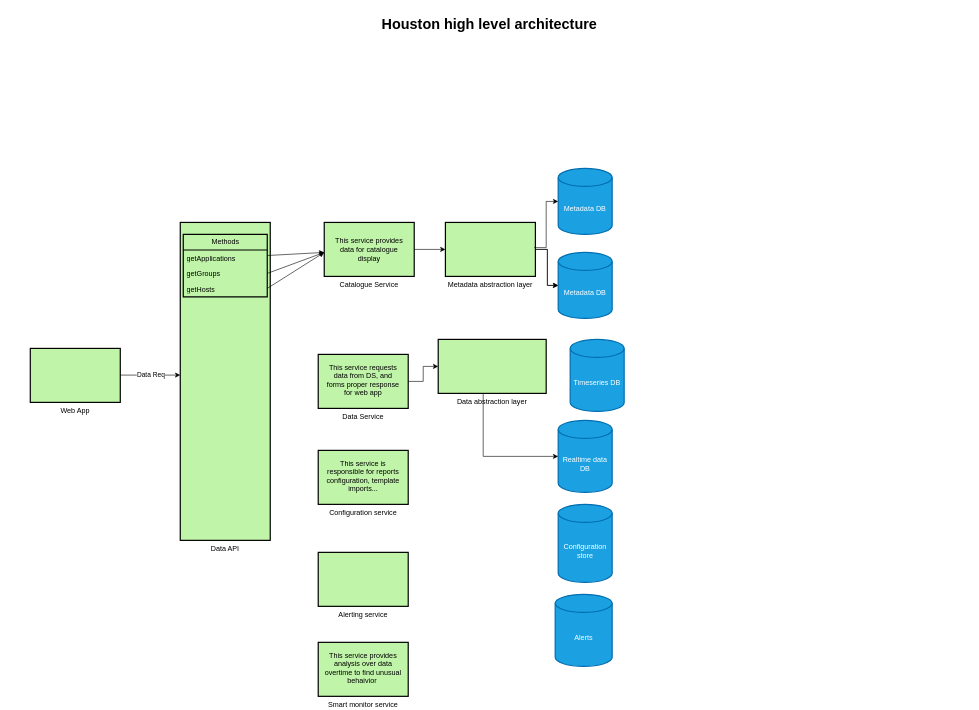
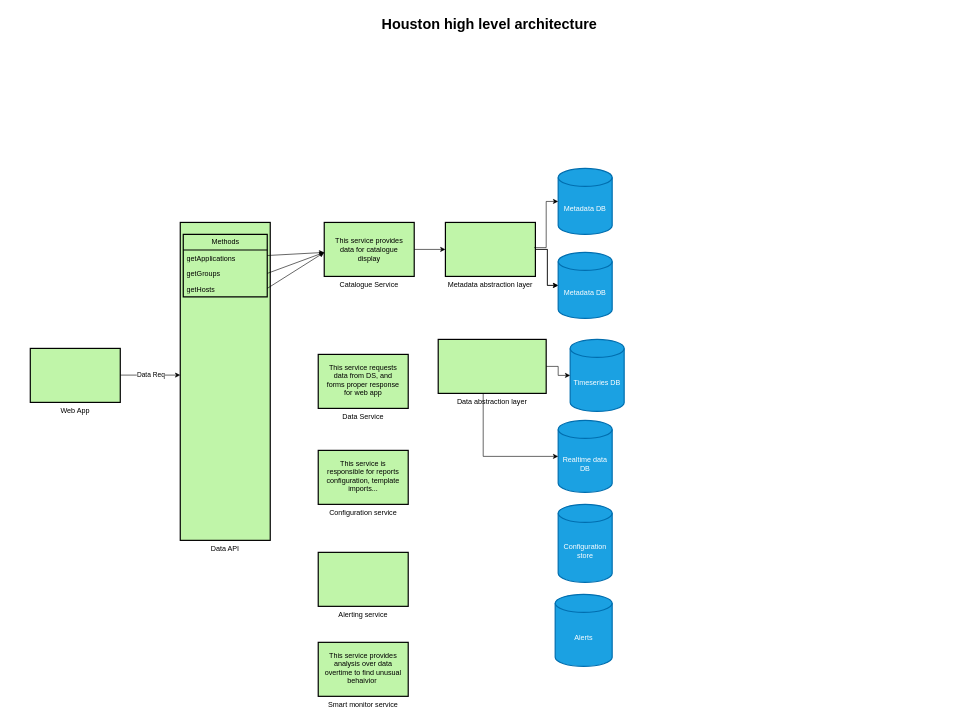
edge "Data abstraction layer" -> "Timeseries DB": added
edge "Data Service" -> "Data abstraction layer": removed
